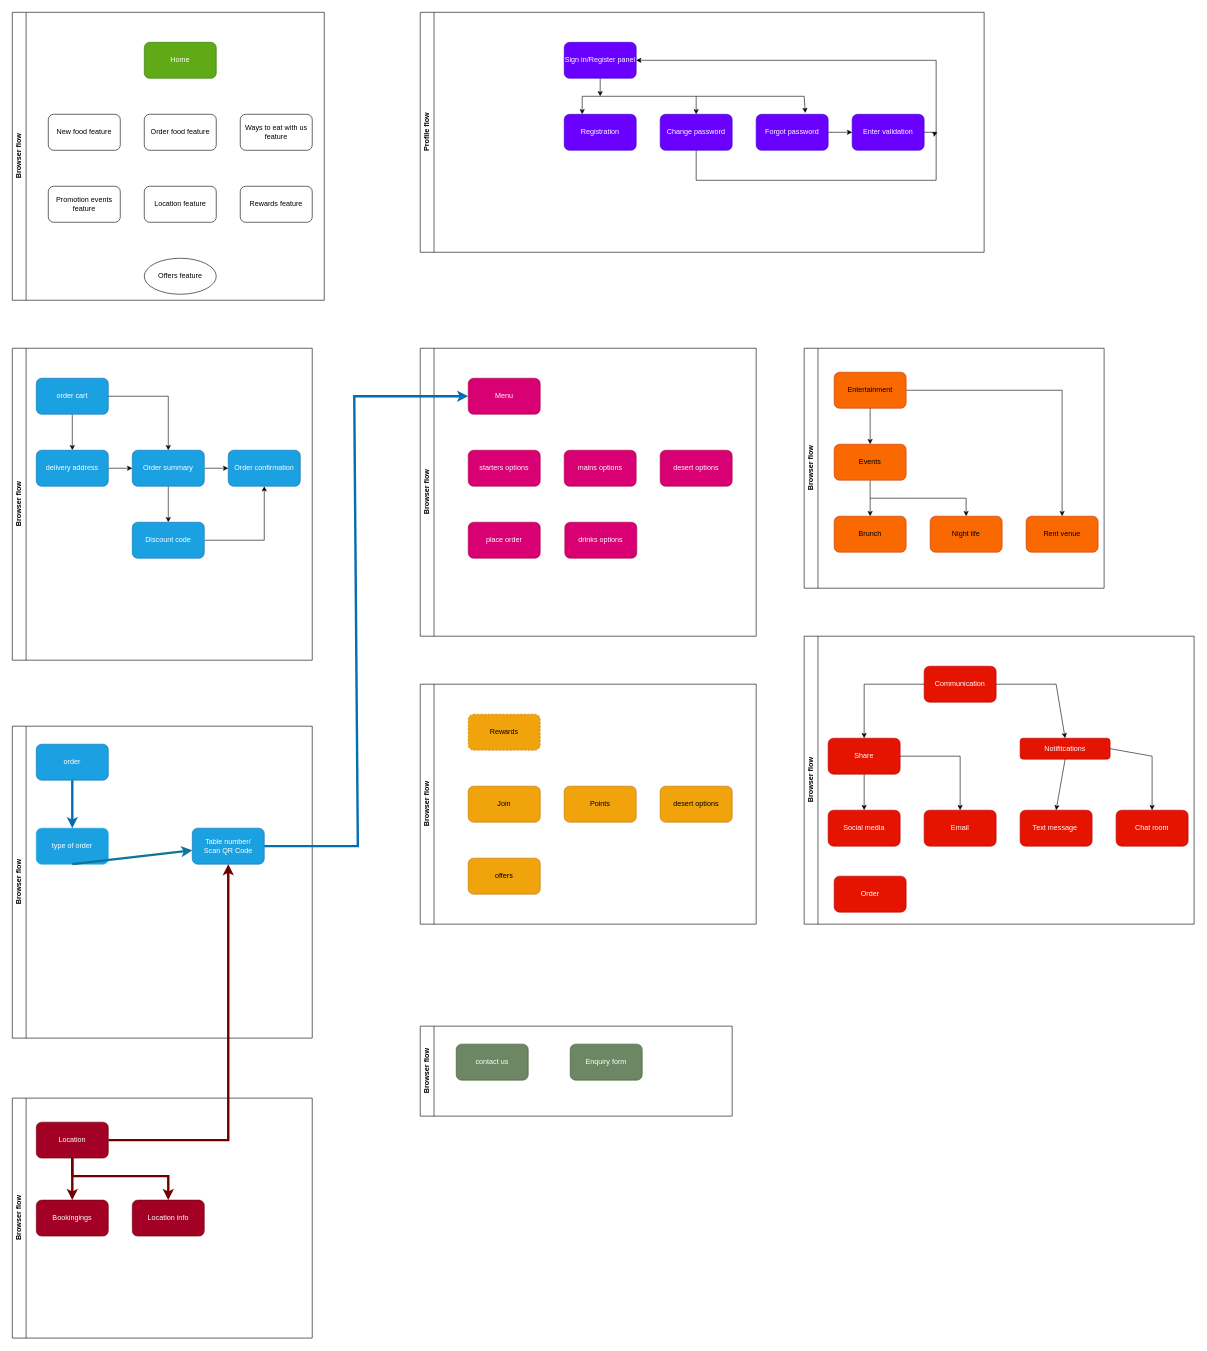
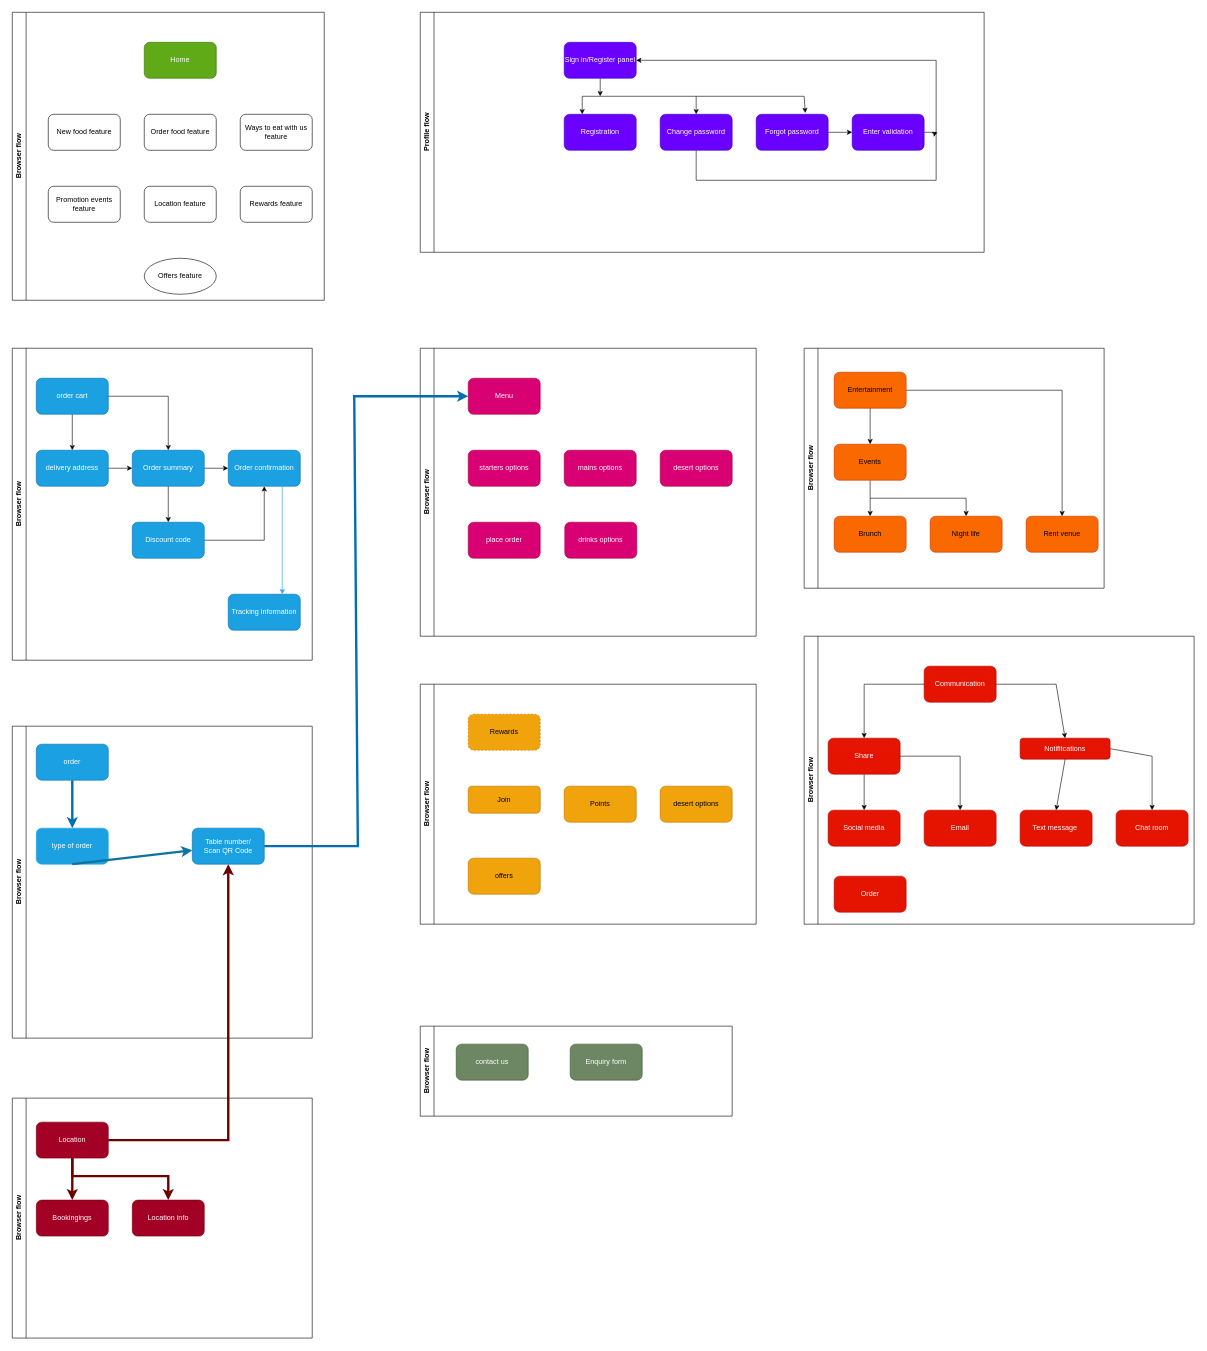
edge "Order confirmation" -> "Tracking information": added
node "Tracking information": added
node "Join": size 72x36 -> 72x27
